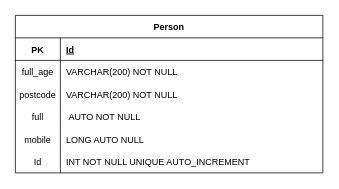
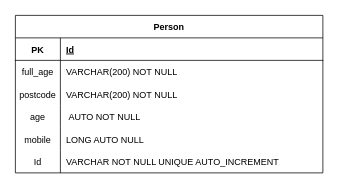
node "full": label "full" -> "age"
node "INT NOT NULL UNIQUE AUTO_INCREMENT": label "INT NOT NULL UNIQUE AUTO_INCREMENT" -> "VARCHAR NOT NULL UNIQUE AUTO_INCREMENT"
